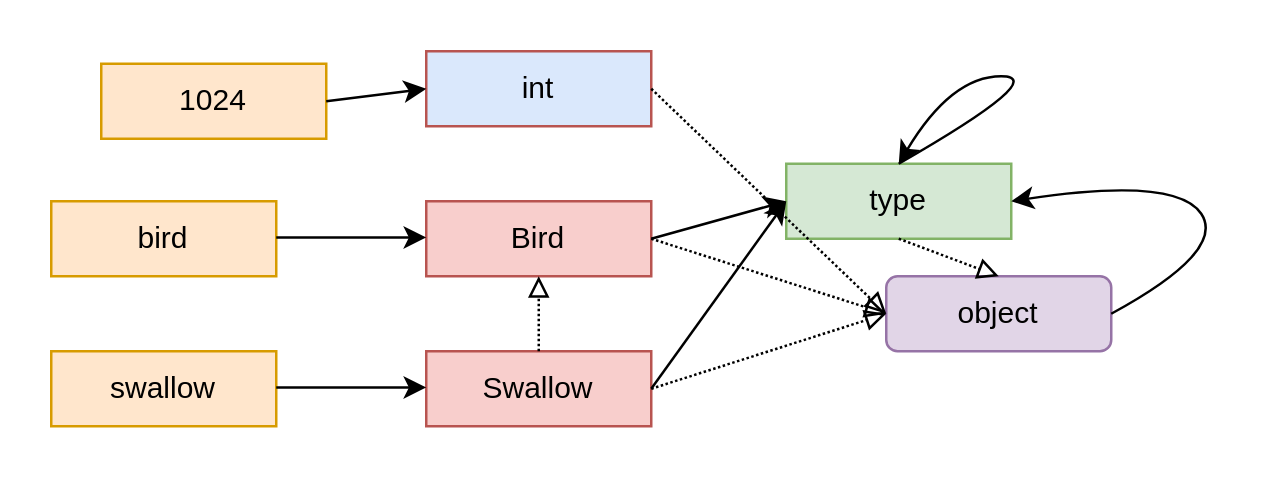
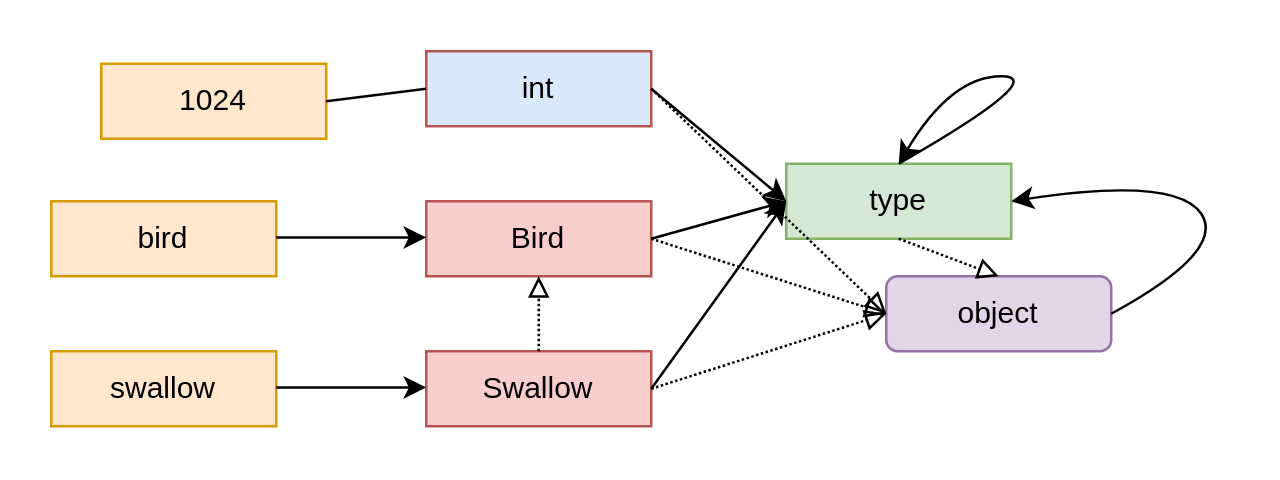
edge "1024" -> "int": arrowhead classic -> none
edge "int" -> "type": added
